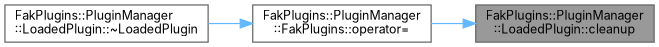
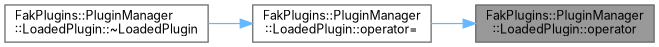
node "FakPlugins::PluginManager ::FakPlugins::operator=": label "FakPlugins::PluginManager ::FakPlugins::operator=" -> "FakPlugins::PluginManager ::LoadedPlugin::operator="
node "FakPlugins::PluginManager ::LoadedPlugin::cleanup": label "FakPlugins::PluginManager ::LoadedPlugin::cleanup" -> "FakPlugins::PluginManager ::LoadedPlugin::operator"
